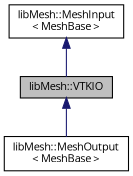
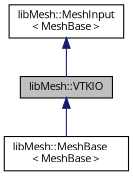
node "libMesh::MeshOutput < MeshBase >": label "libMesh::MeshOutput < MeshBase >" -> "libMesh::MeshBase < MeshBase >"
